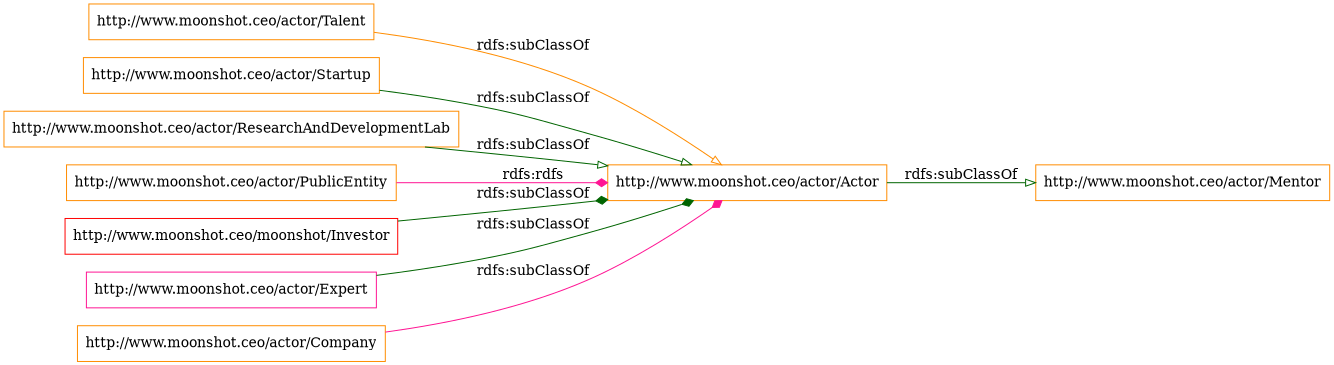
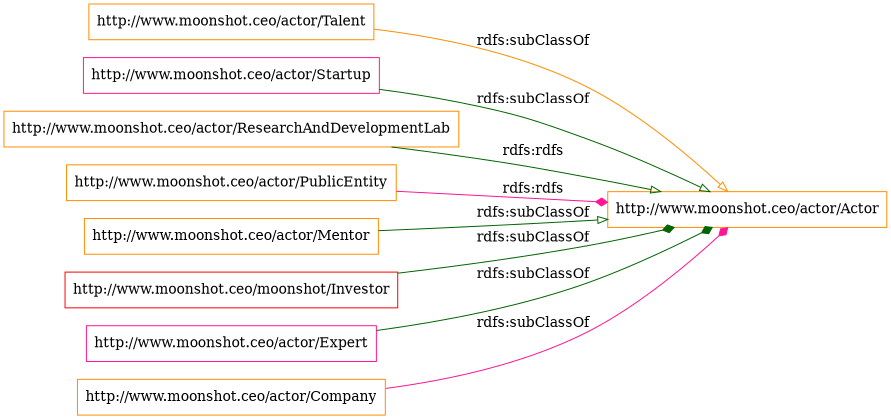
node "http://www.moonshot.ceo/actor/Startup": color darkorange -> deeppink
edge "http://www.moonshot.ceo/actor/ResearchAndDevelopmentLab" -> "http://www.moonshot.ceo/actor/Actor": label "rdfs:subClassOf" -> "rdfs:rdfs"
edge "http://www.moonshot.ceo/actor/Actor" -> "http://www.moonshot.ceo/actor/Mentor": reversed
